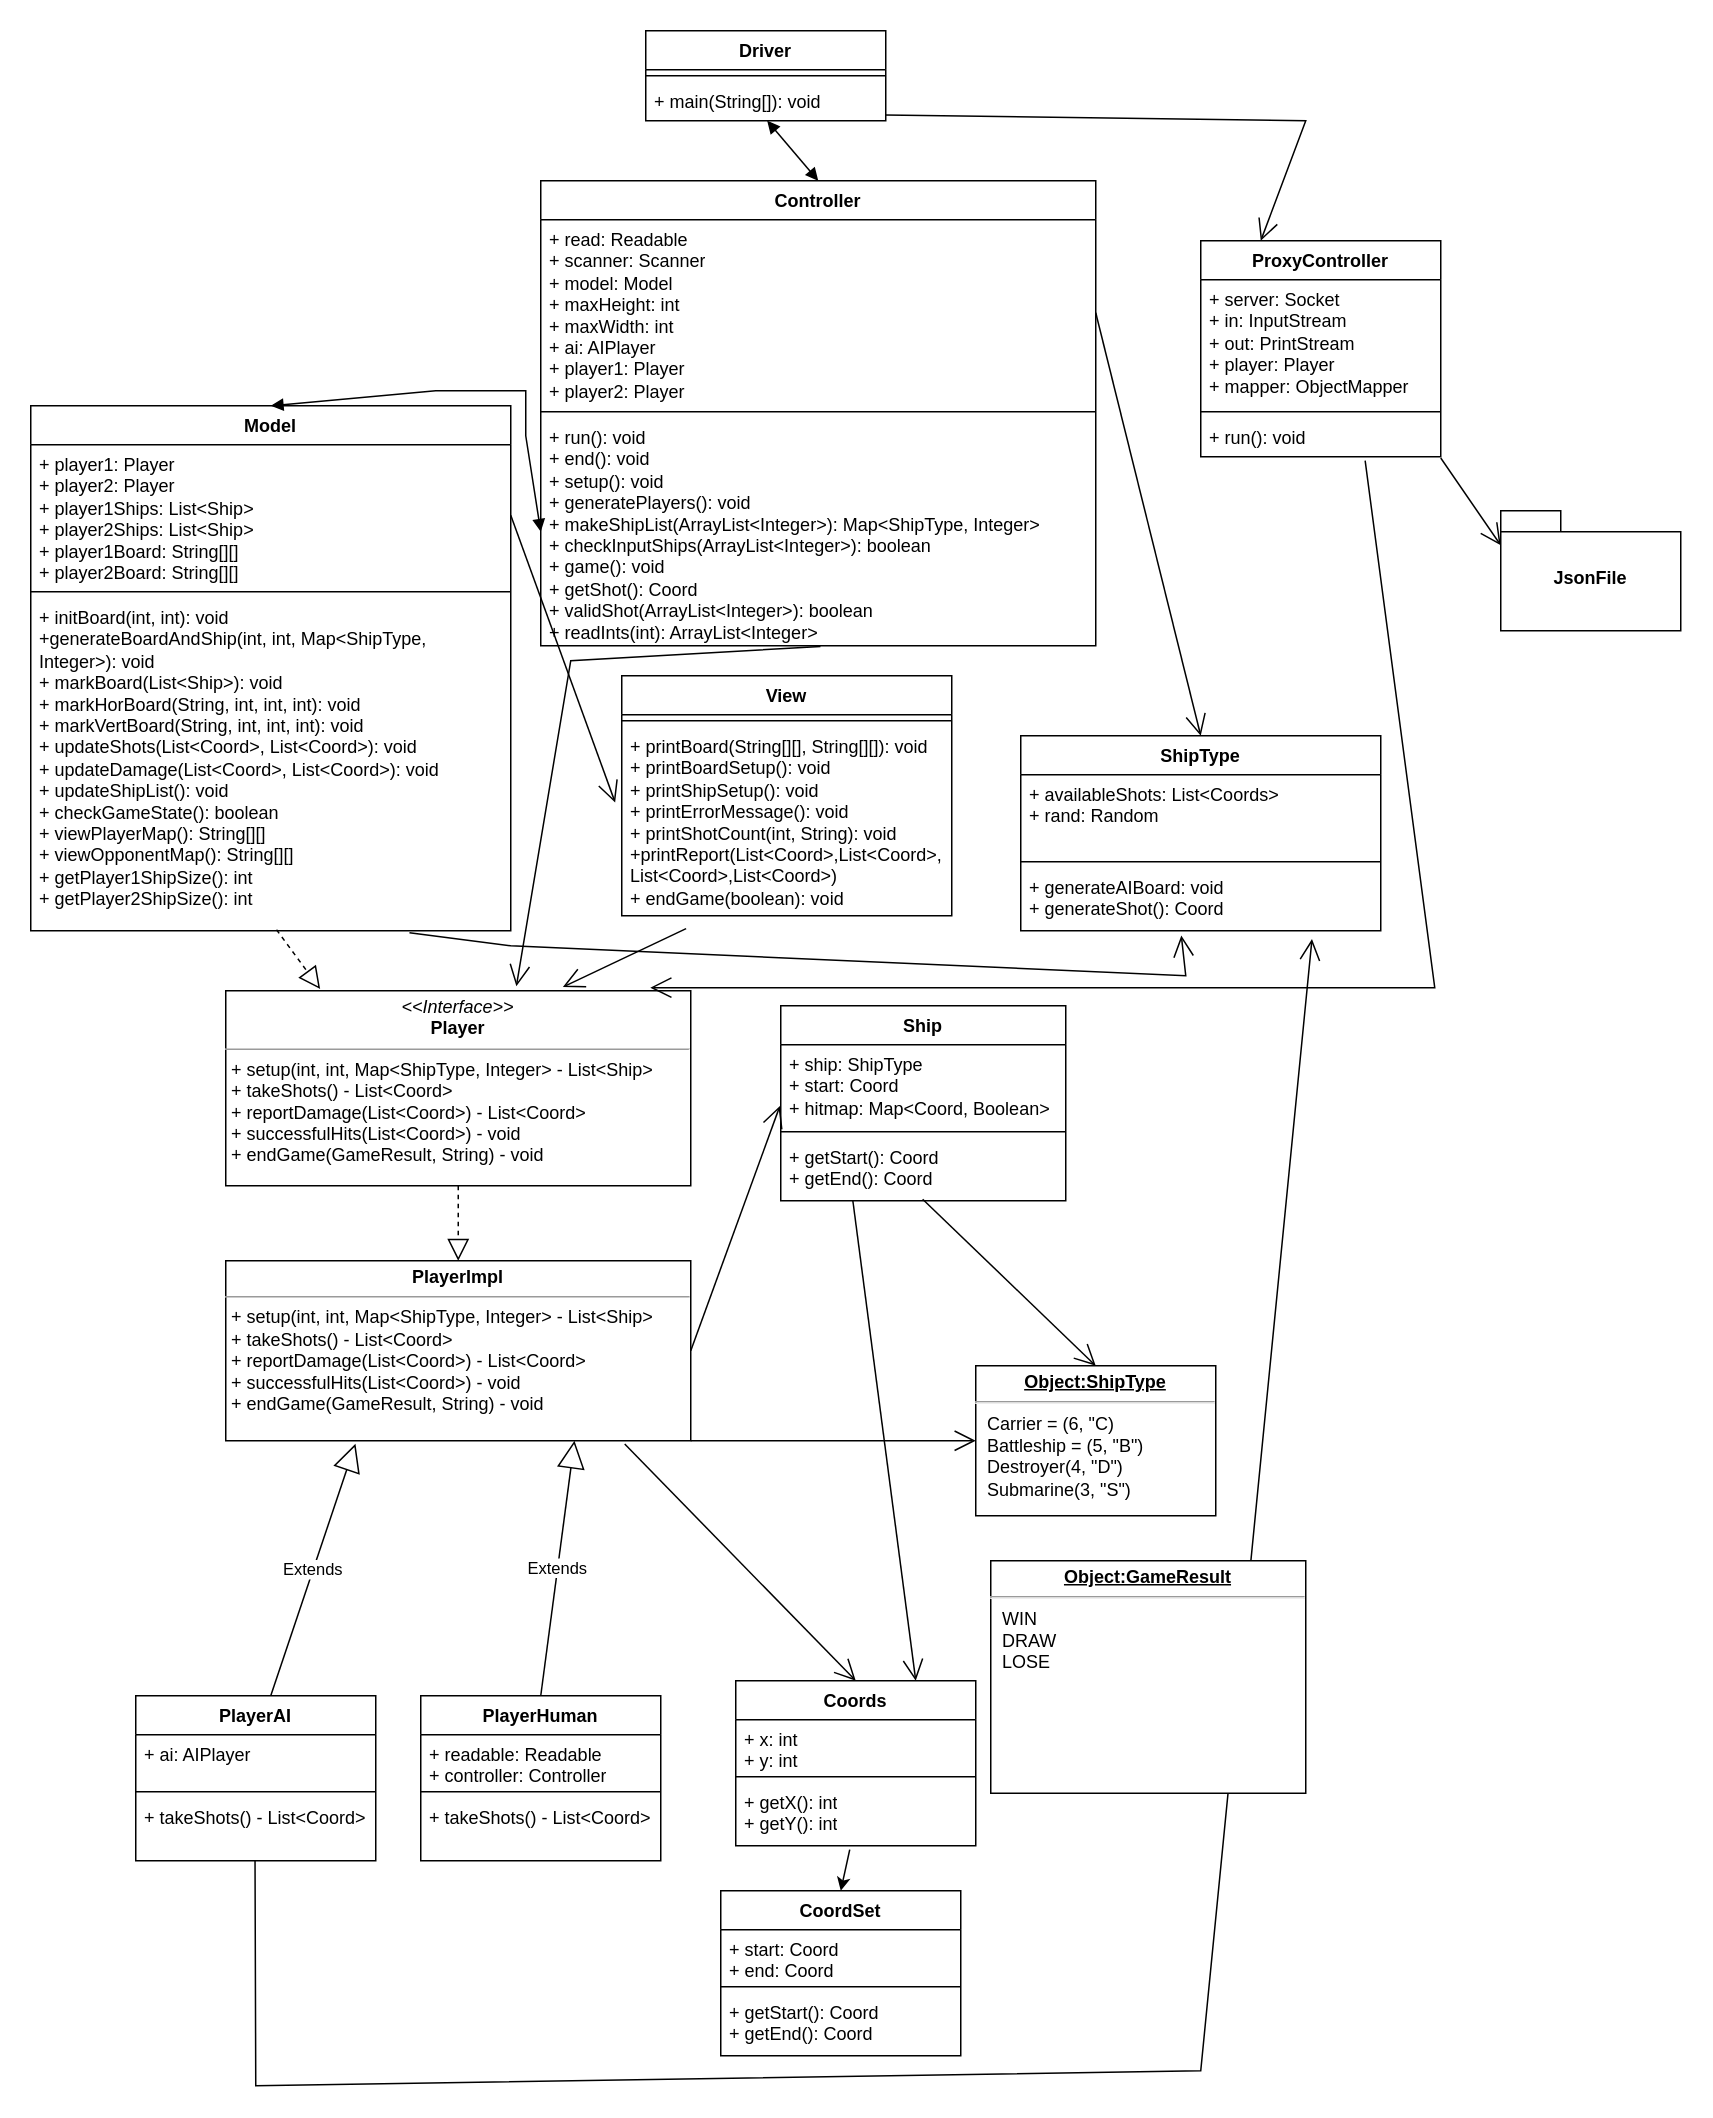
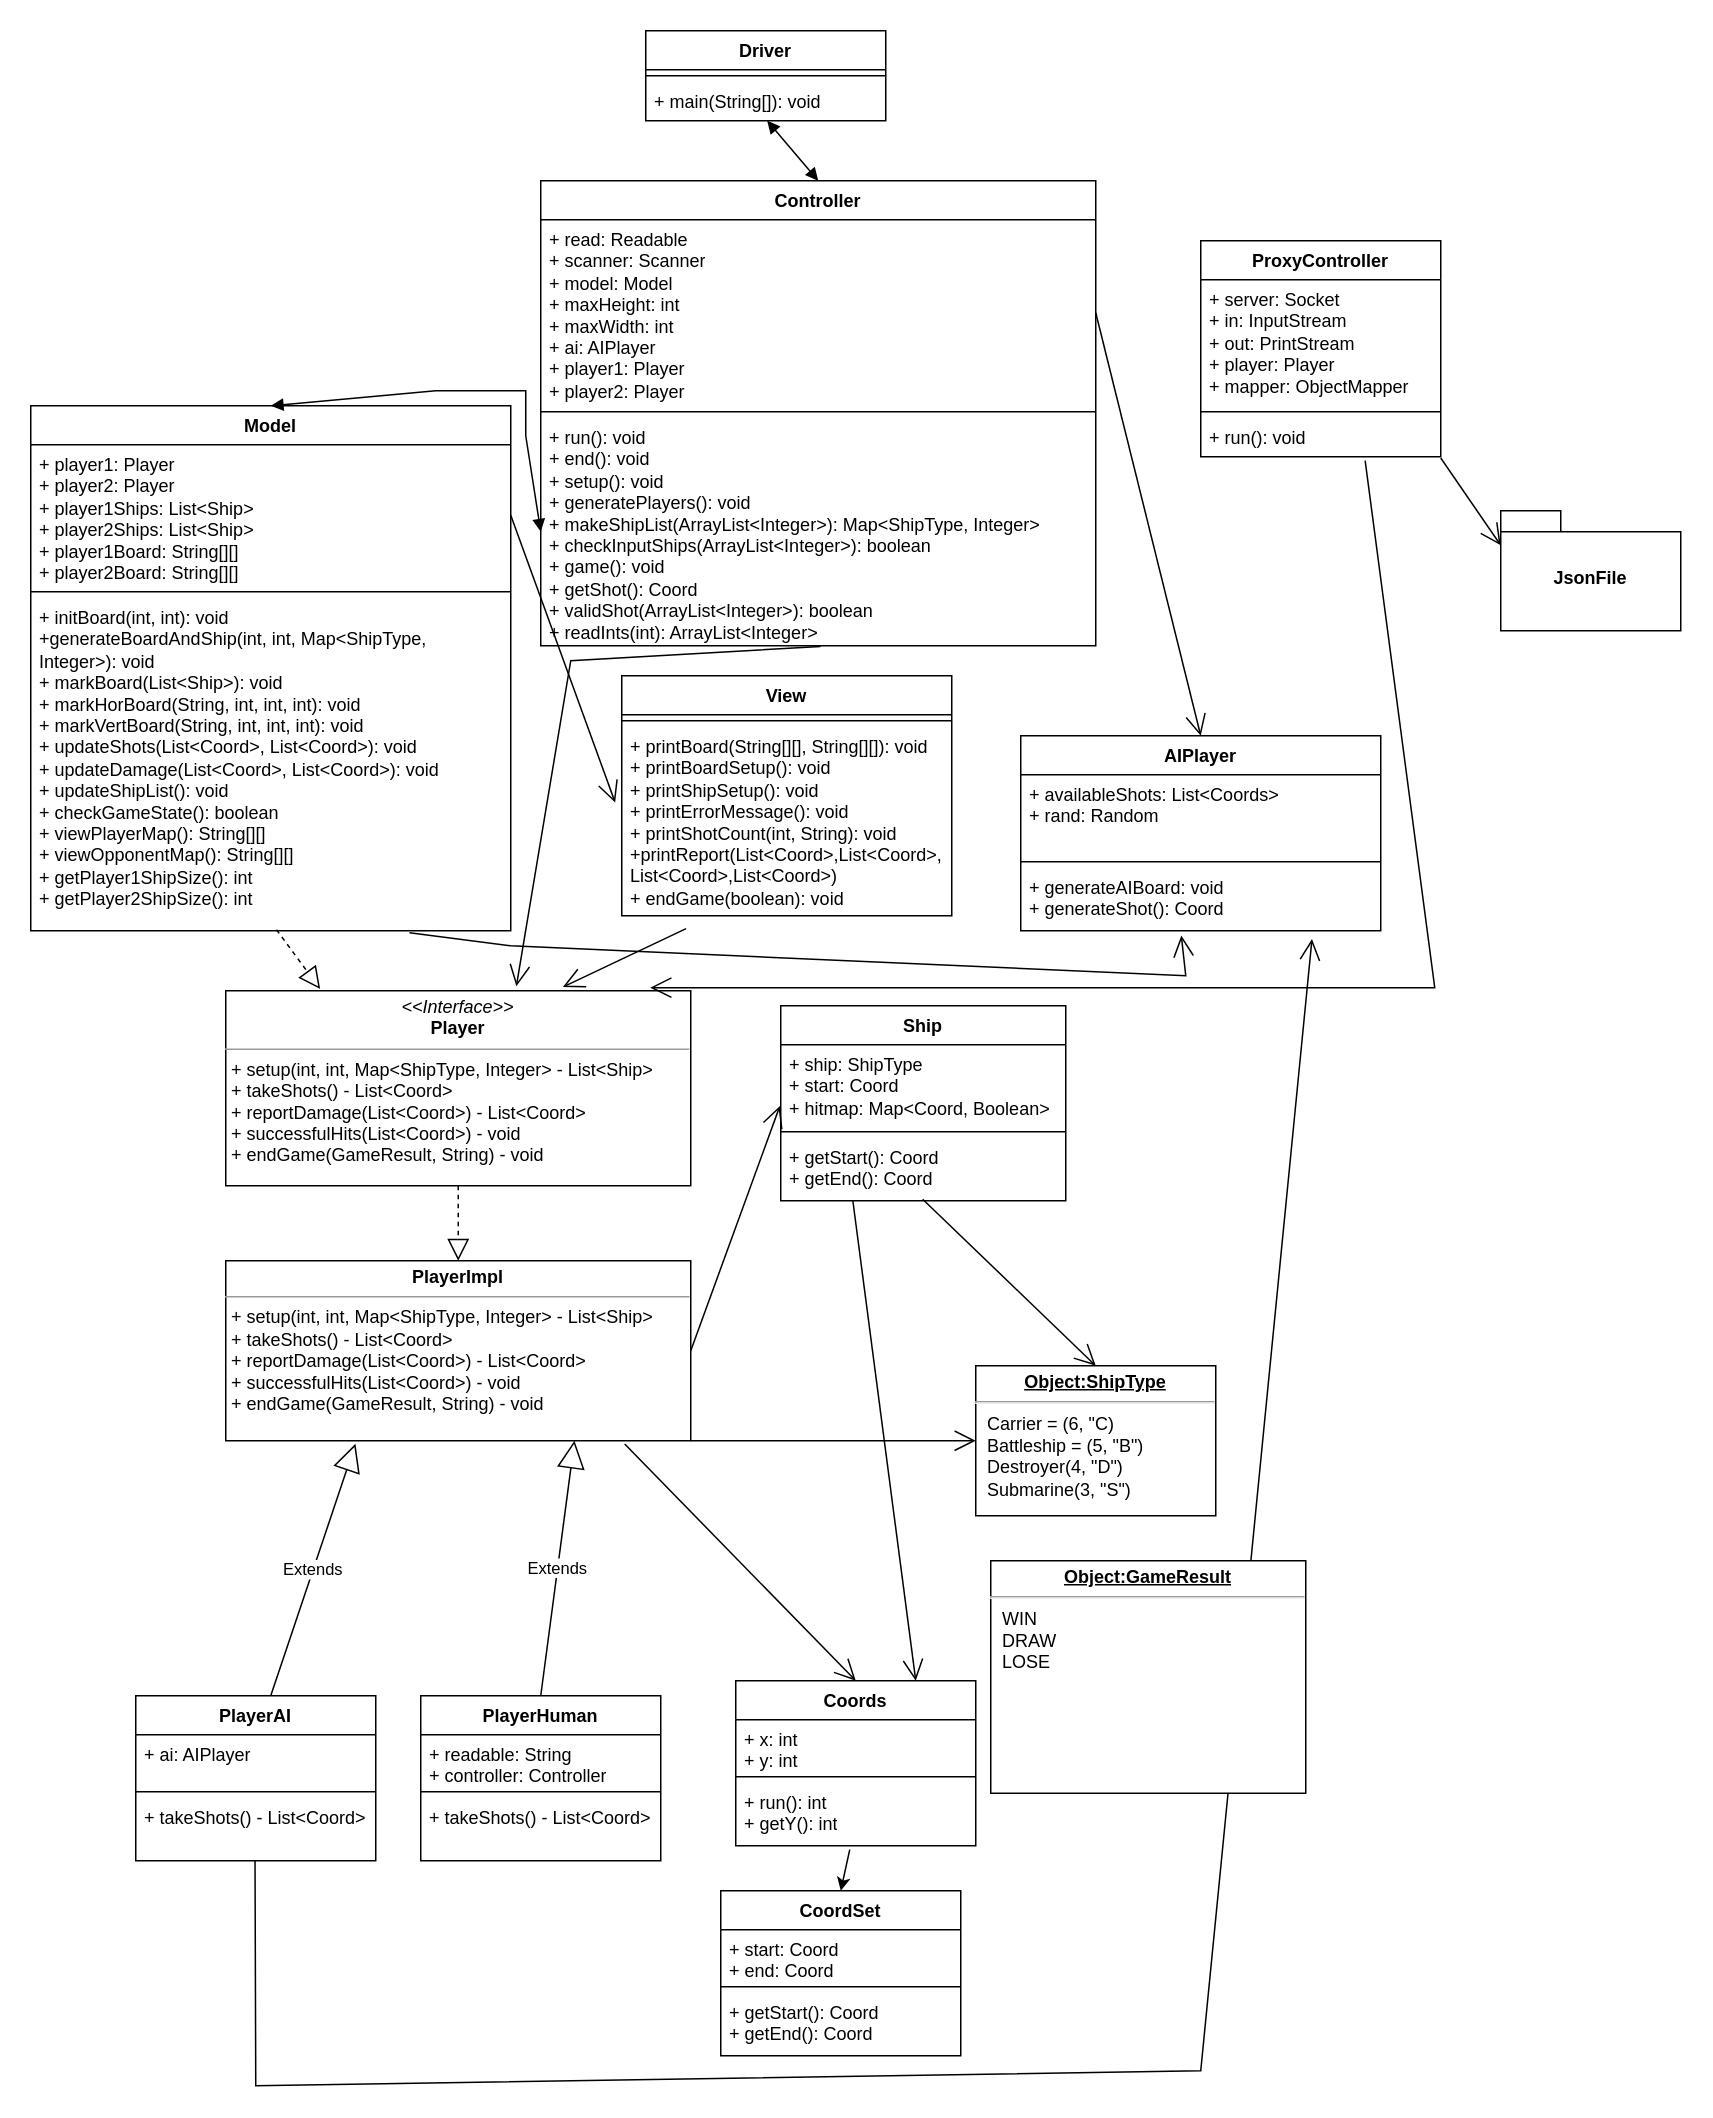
edge "+ main(String[]): void" -> "ProxyController": removed
node "ShipType": label "ShipType" -> "AIPlayer"
node "+ readable: Readable + controller: Controller": label "+ readable: Readable + controller: Controller" -> "+ readable: String + controller: Controller"
node "+ getX(): int + getY(): int": label "+ getX(): int + getY(): int" -> "+ run(): int + getY(): int"
